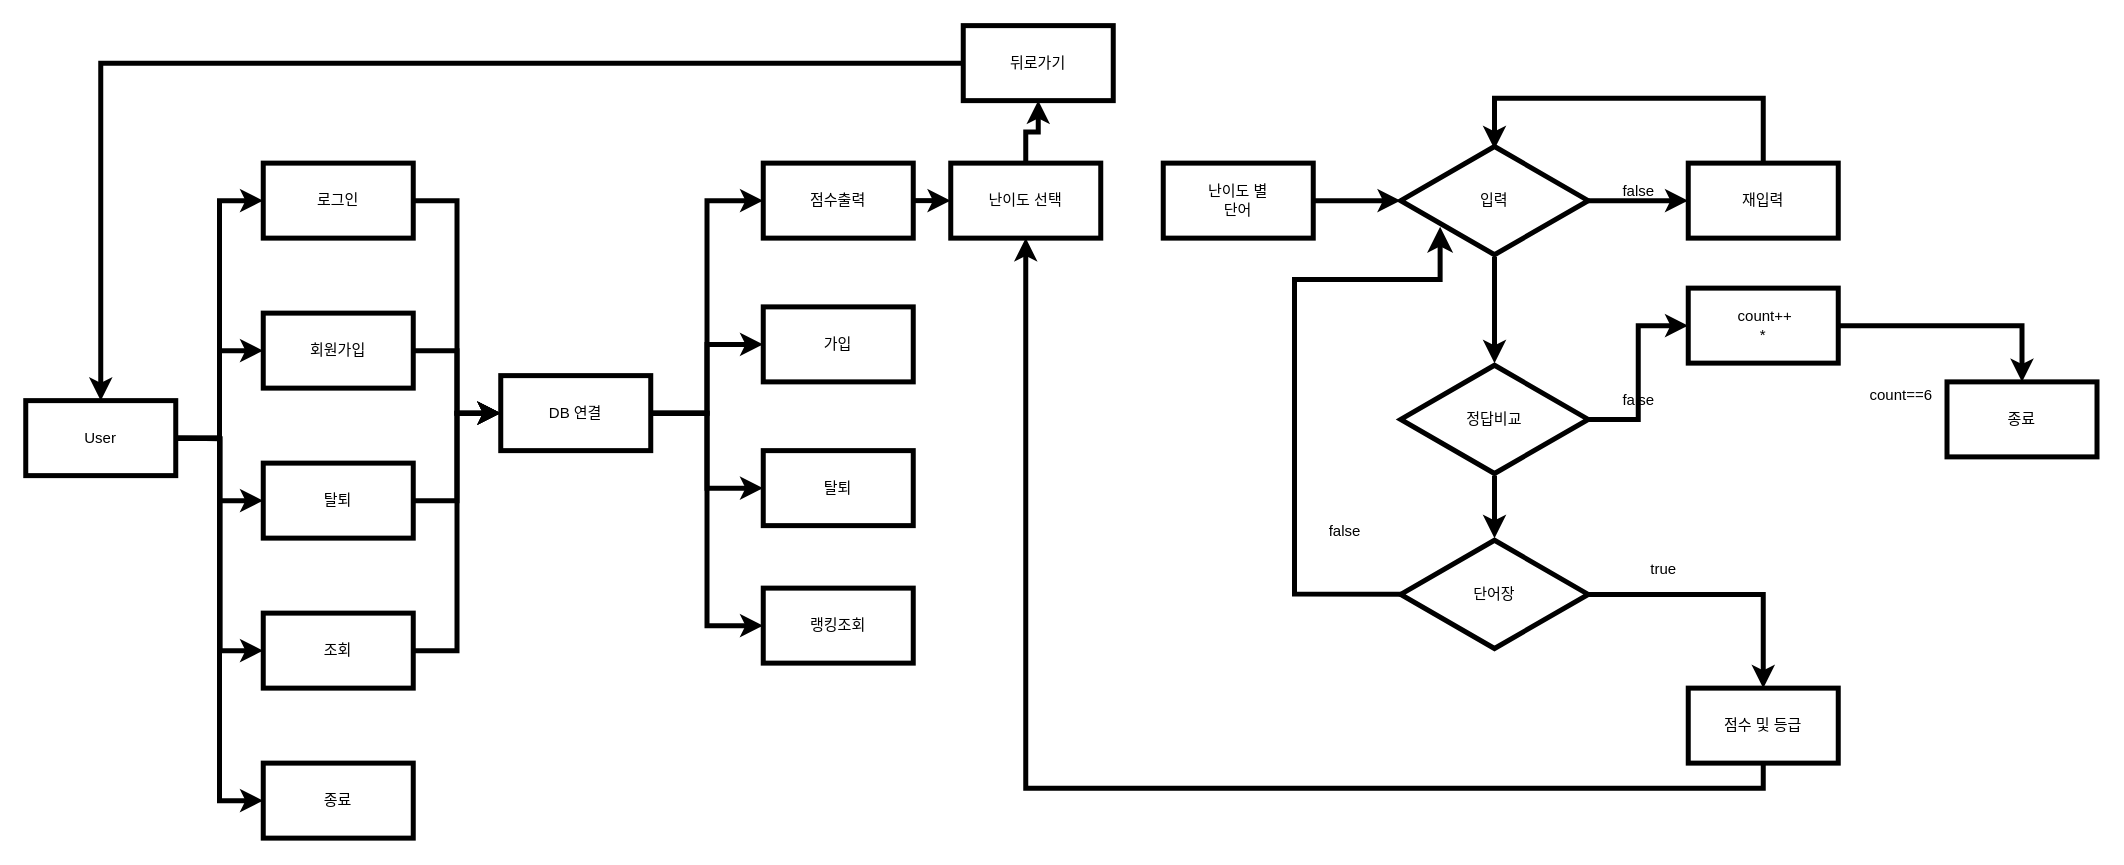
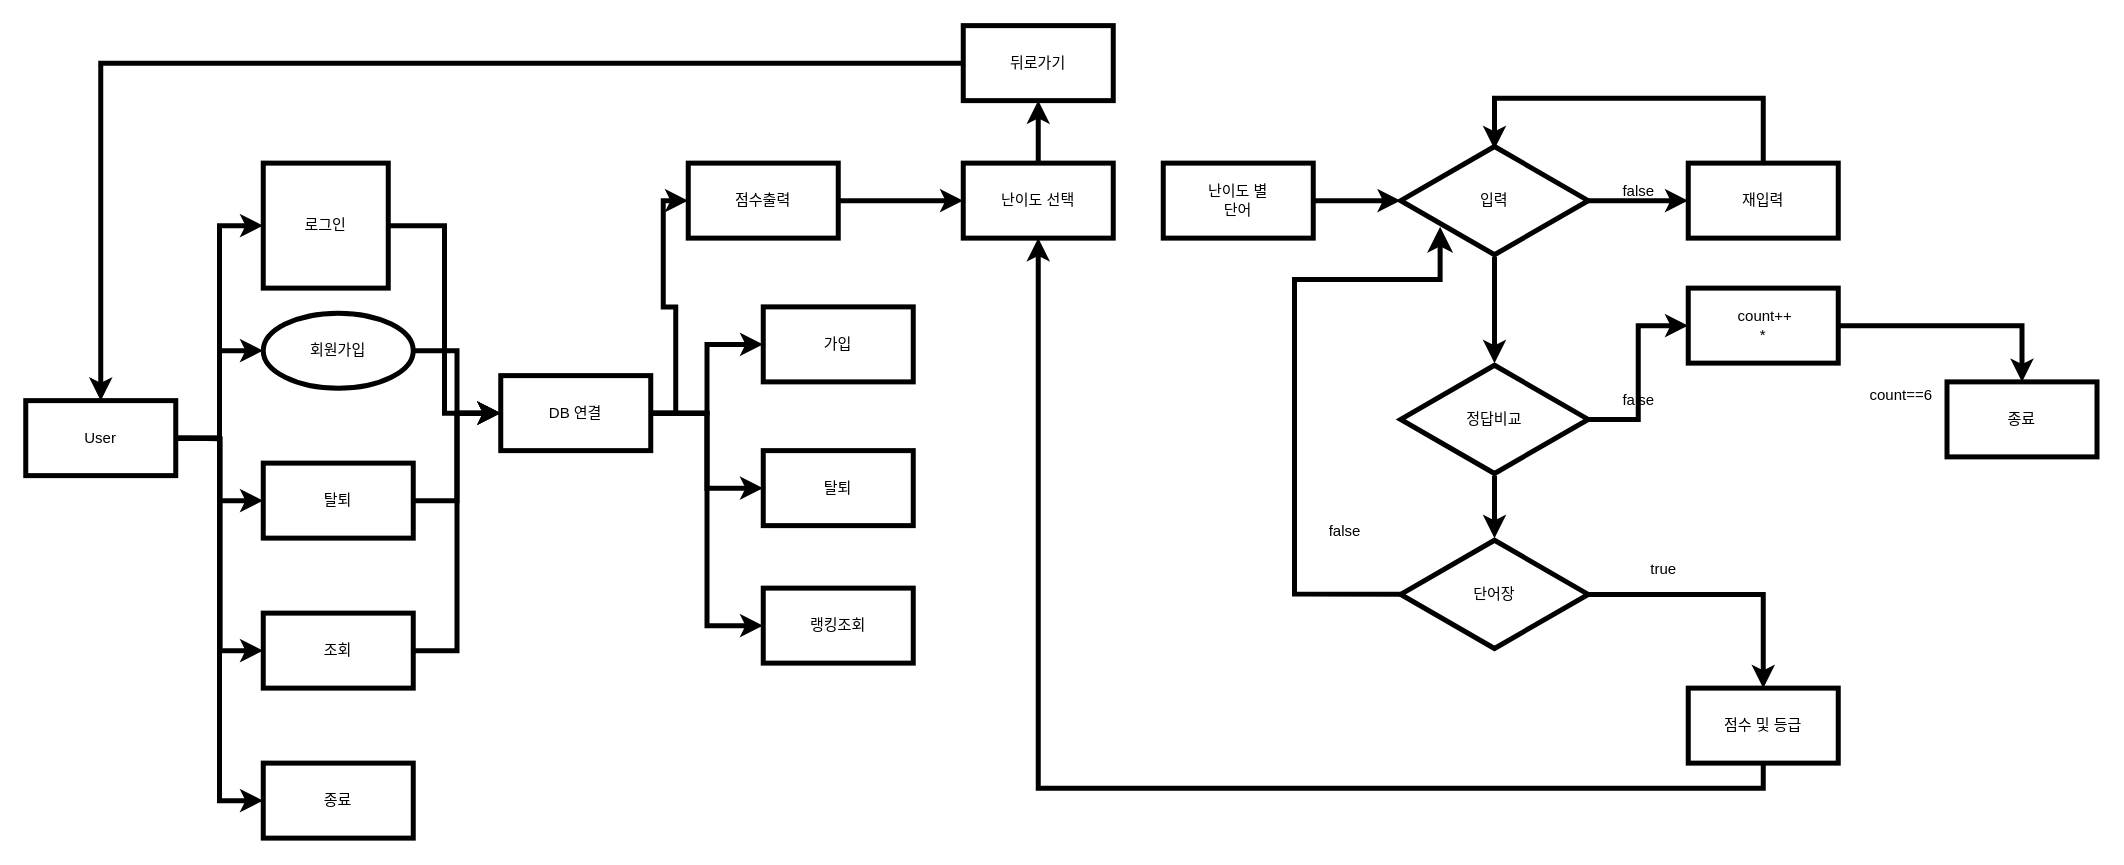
node "로그인": size 150x75 -> 125x125
node "점수출력": moved (838, 201) -> (763, 201)
node "난이도 선택": moved (1026, 201) -> (1038, 201)
node "회원가입": shape rectangle -> ellipse
